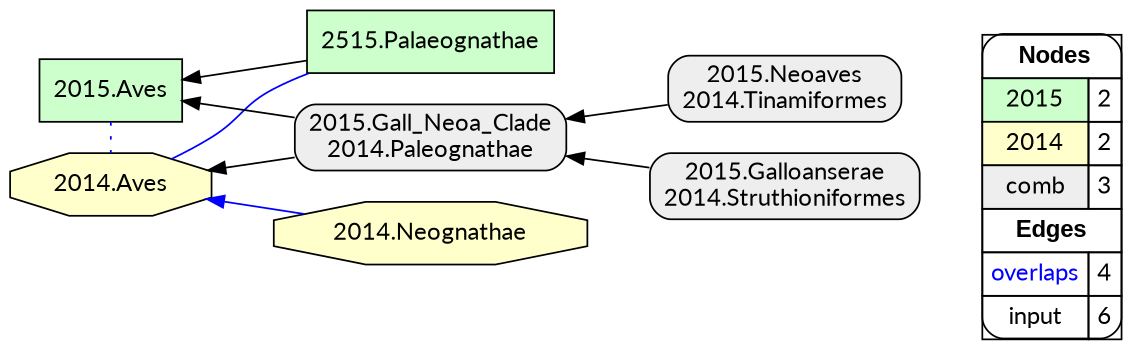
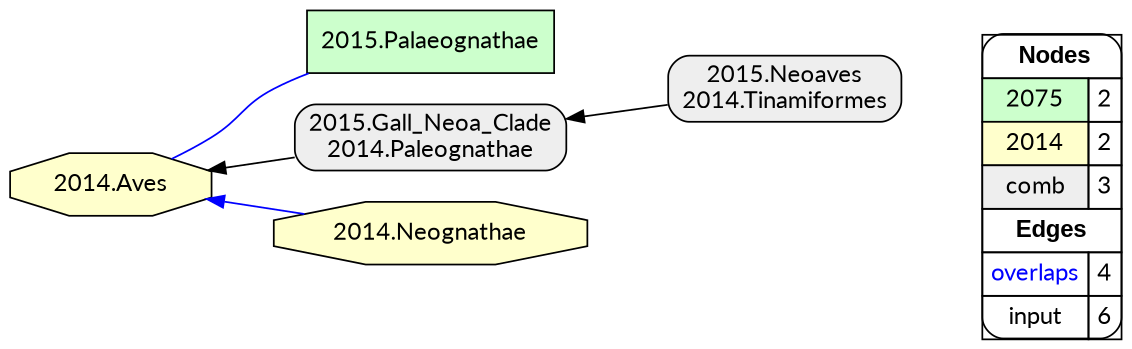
node "2515.Palaeognathae": label "2515.Palaeognathae" -> "2015.Palaeognathae"
node "2015.Aves": removed
node "Nodes": text "2015" -> "2075"
node "2015.Galloanserae 2014.Struthioniformes": removed
